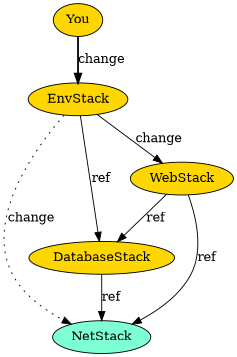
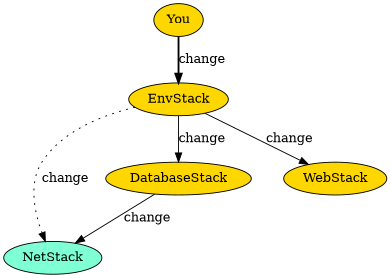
edge "EnvStack" -> "DatabaseStack": label "ref" -> "change"
edge "WebStack" -> "DatabaseStack": removed, label "ref"
edge "WebStack" -> "NetStack": removed, label "ref"
edge "DatabaseStack" -> "NetStack": label "ref" -> "change"
